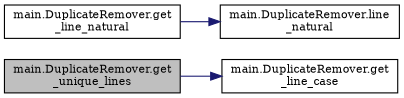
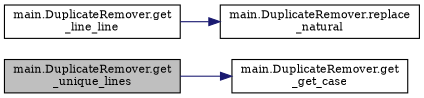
node "main.DuplicateRemover.get _line_natural": label "main.DuplicateRemover.get _line_natural" -> "main.DuplicateRemover.get _line_line"
node "main.DuplicateRemover.line _natural": label "main.DuplicateRemover.line _natural" -> "main.DuplicateRemover.replace _natural"
node "main.DuplicateRemover.get _line_case": label "main.DuplicateRemover.get _line_case" -> "main.DuplicateRemover.get _get_case"
